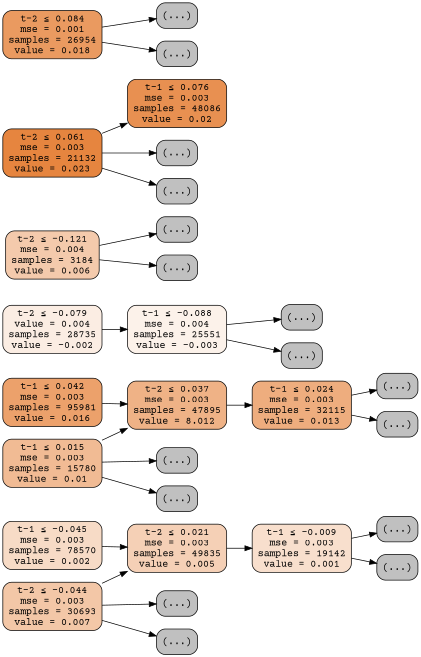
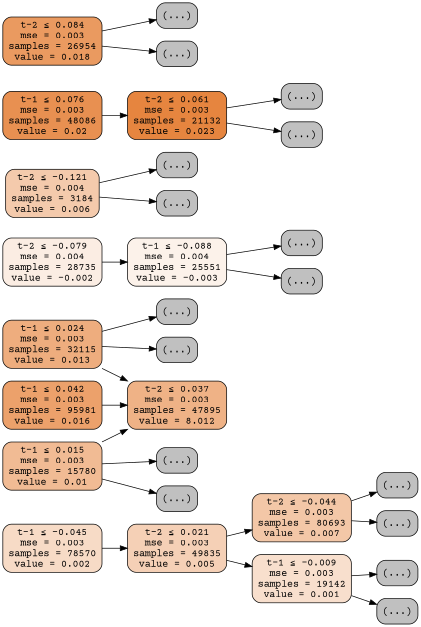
node "t-2 ≤ 0.084": text "mse = 0.001" -> "mse = 0.003"
edge "t-2 ≤ 0.061" -> "t-1 ≤ 0.076": reversed
node "t-2 ≤ -0.079": text "value = 0.004" -> "mse = 0.004"
edge "t-2 ≤ 0.037" -> "t-1 ≤ 0.024": reversed
edge "t-2 ≤ -0.044" -> "t-2 ≤ 0.021": reversed
node "t-2 ≤ -0.044": text "samples = 30693" -> "samples = 80693"
